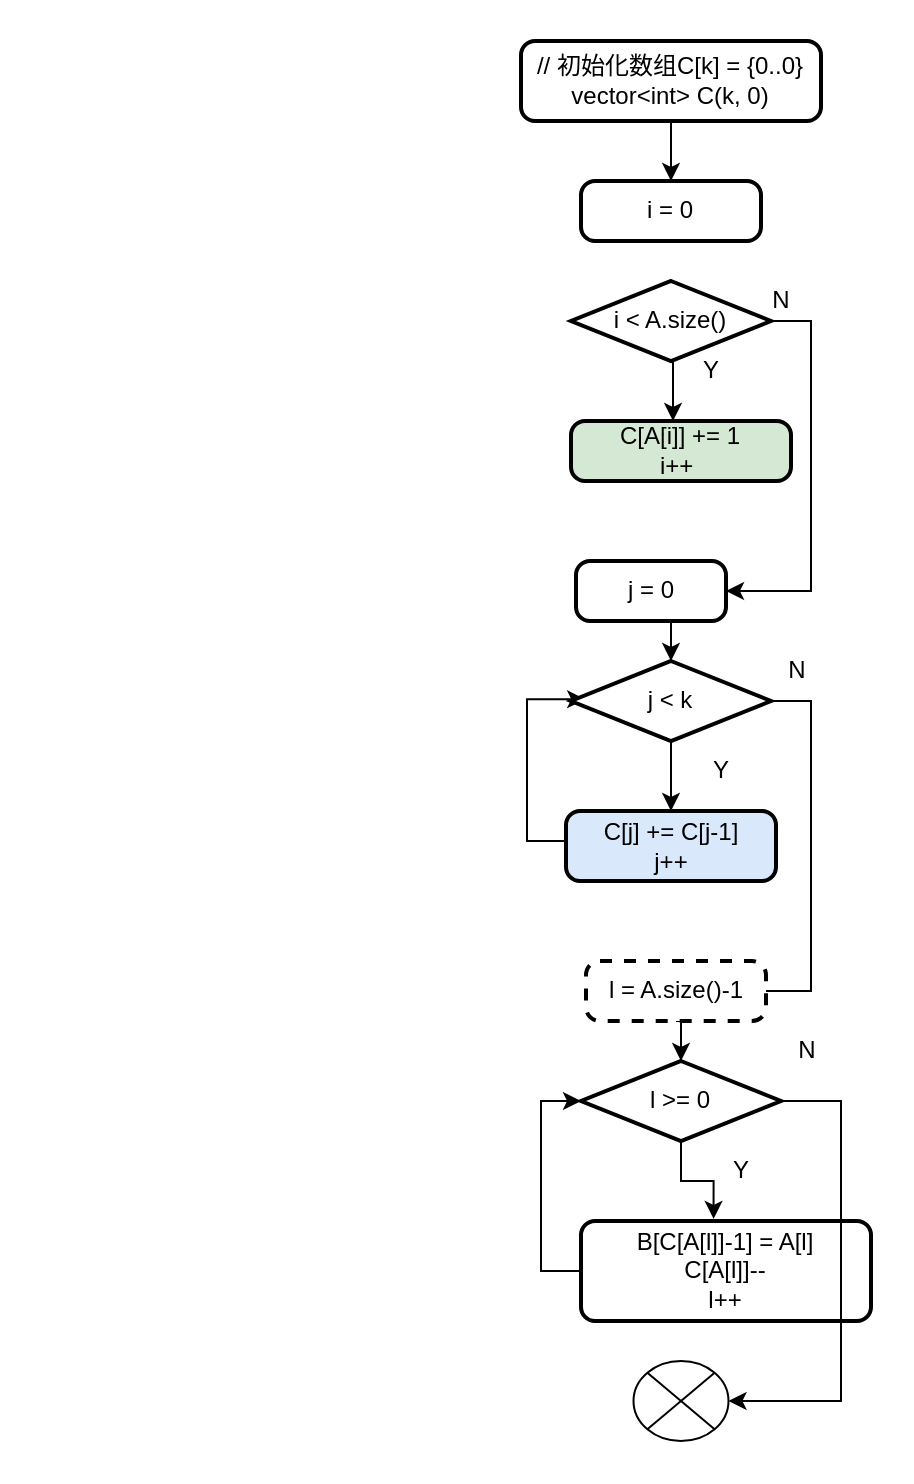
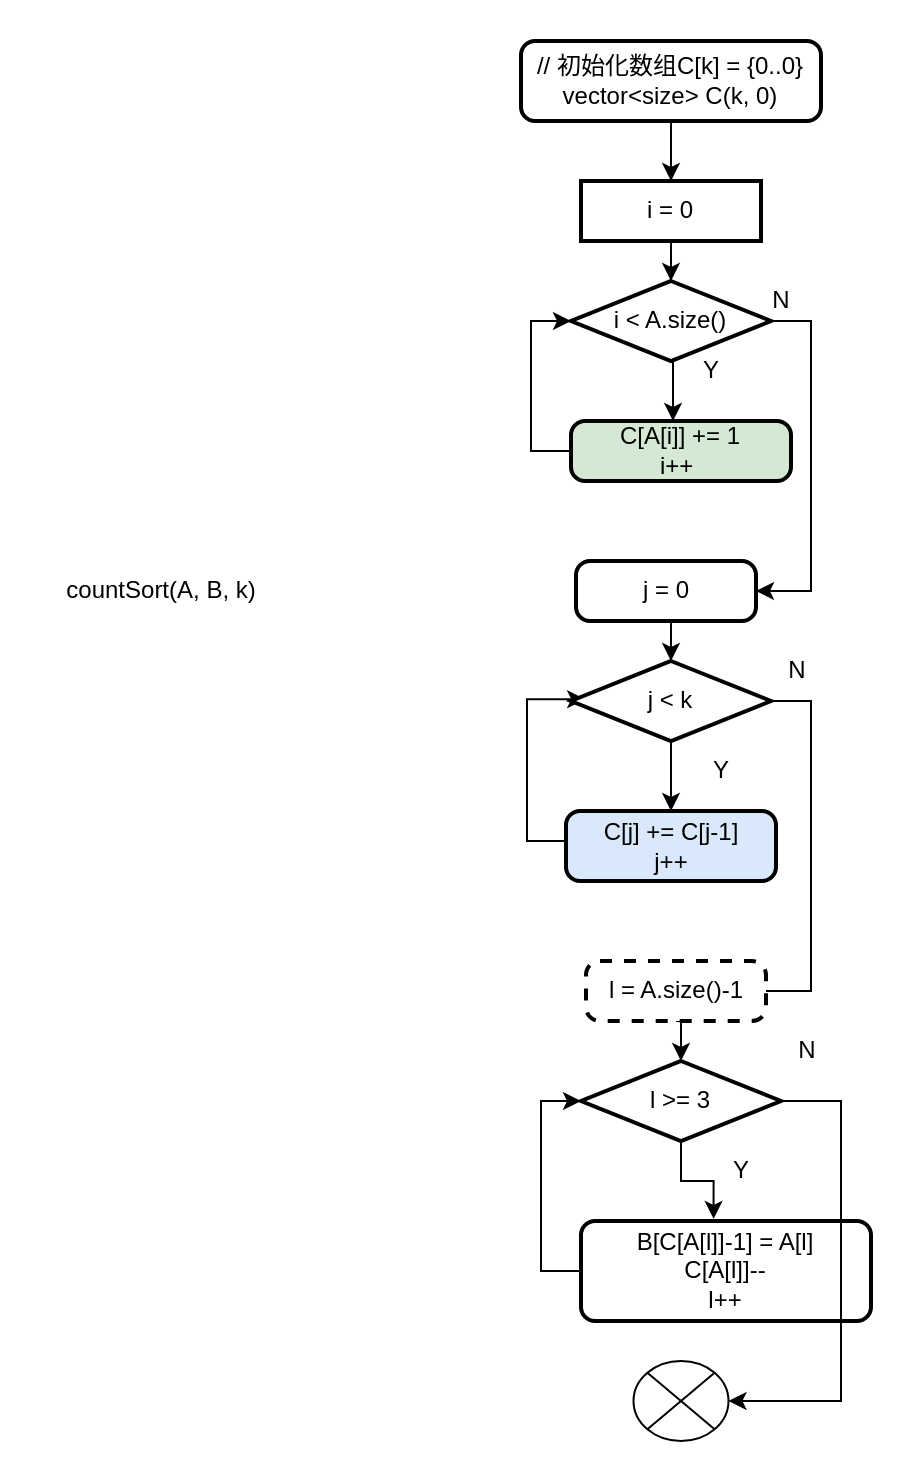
node "// 初始化数组C[k] = {0..0} vector<int> C(k, 0)": label "// 初始化数组C[k] = {0..0} vector<int> C(k, 0)" -> "// 初始化数组C[k] = {0..0} vector<size> C(k, 0)"
node "i = 0": shape rounded rectangle -> rectangle
edge "i = 0" -> "i < A.size()": added
edge "C[A[i]] += 1 i++" -> "i < A.size()": added
node "countSort(A, B, k)": added
node "j = 0": size 150x60 -> 180x60
node "l >= 0": label "l >= 0" -> "l >= 3"
